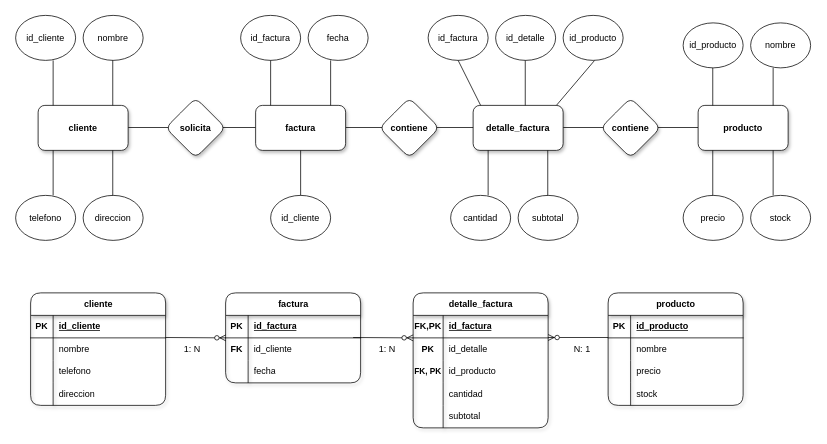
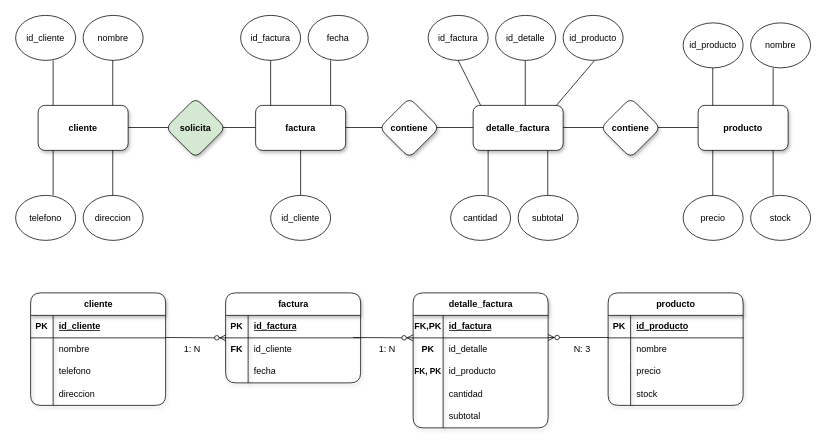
node "solicita": fillcolor #ffffff -> #d5e8d4
node "N: 1": label "N: 1" -> "N: 3"
